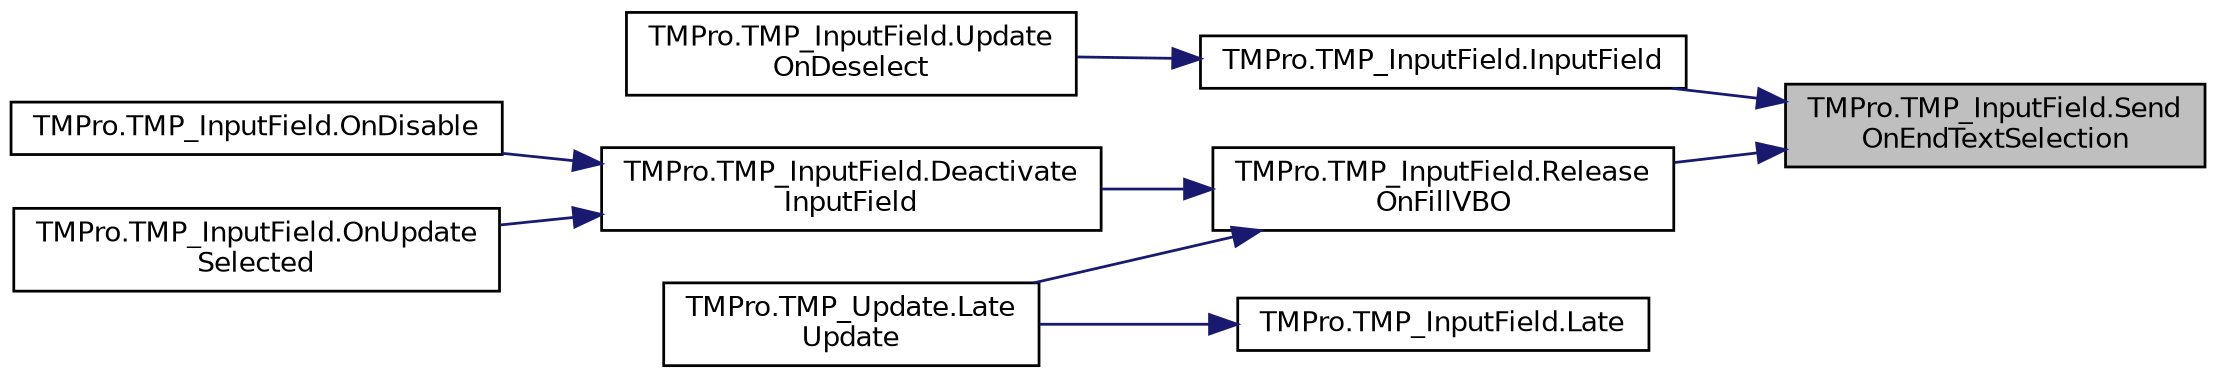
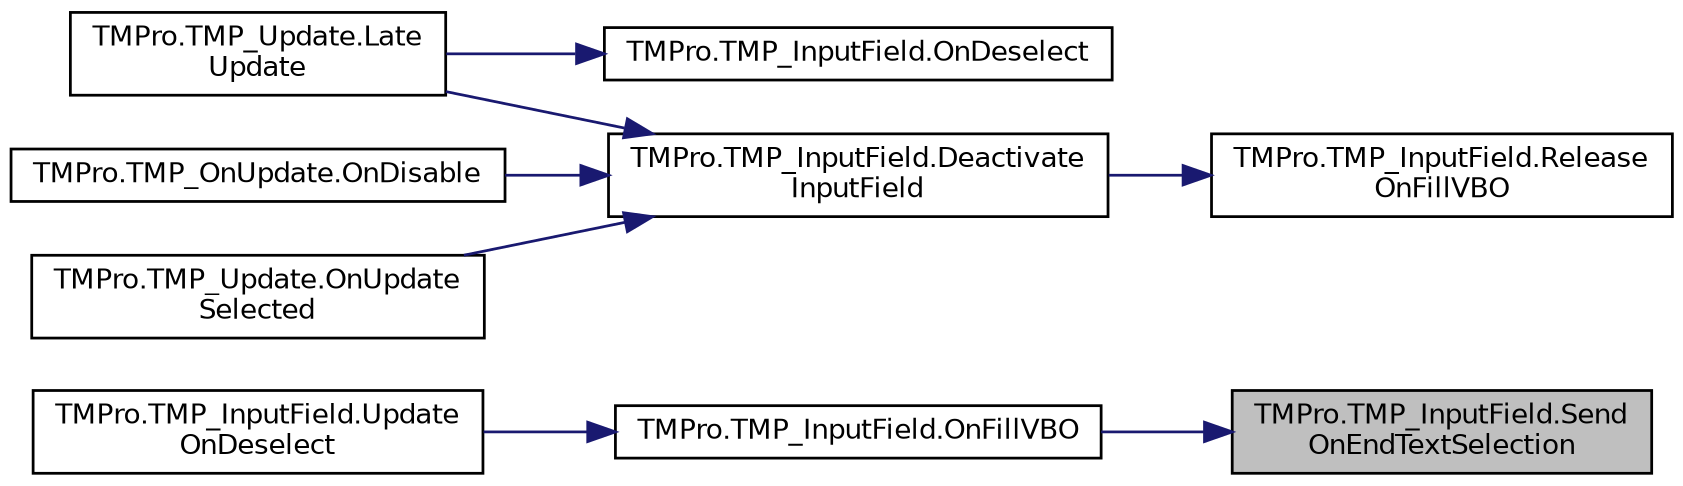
node "TMPro.TMP_InputField.InputField": label "TMPro.TMP_InputField.InputField" -> "TMPro.TMP_InputField.OnFillVBO"
node "TMPro.TMP_InputField.OnDisable": label "TMPro.TMP_InputField.OnDisable" -> "TMPro.TMP_OnUpdate.OnDisable"
edge "TMPro.TMP_InputField.Release OnFillVBO" -> "TMPro.TMP_InputField.Send OnEndTextSelection": removed
node "TMPro.TMP_InputField.OnUpdate Selected": label "TMPro.TMP_InputField.OnUpdate Selected" -> "TMPro.TMP_Update.OnUpdate Selected"
edge "TMPro.TMP_Update.Late Update" -> "TMPro.TMP_InputField.Release OnFillVBO": now "TMPro.TMP_Update.Late Update" -> "TMPro.TMP_InputField.Deactivate InputField"
node "TMPro.TMP_InputField.Late": label "TMPro.TMP_InputField.Late" -> "TMPro.TMP_InputField.OnDeselect"
